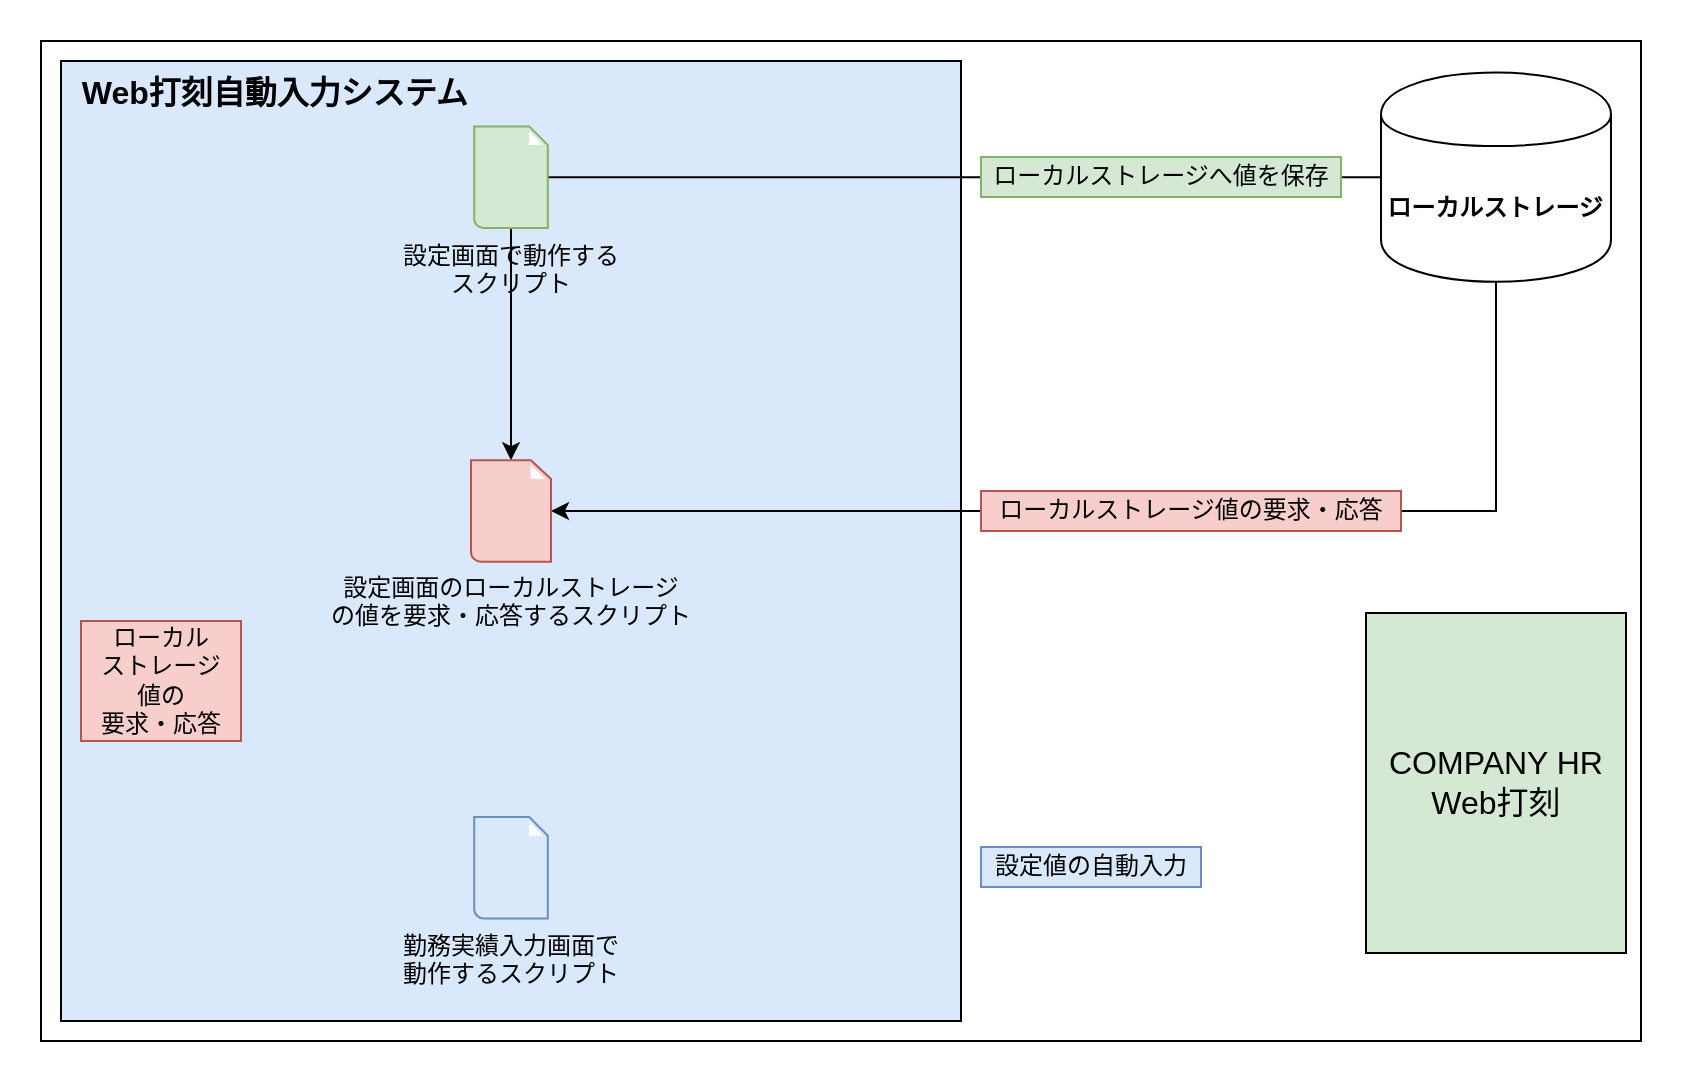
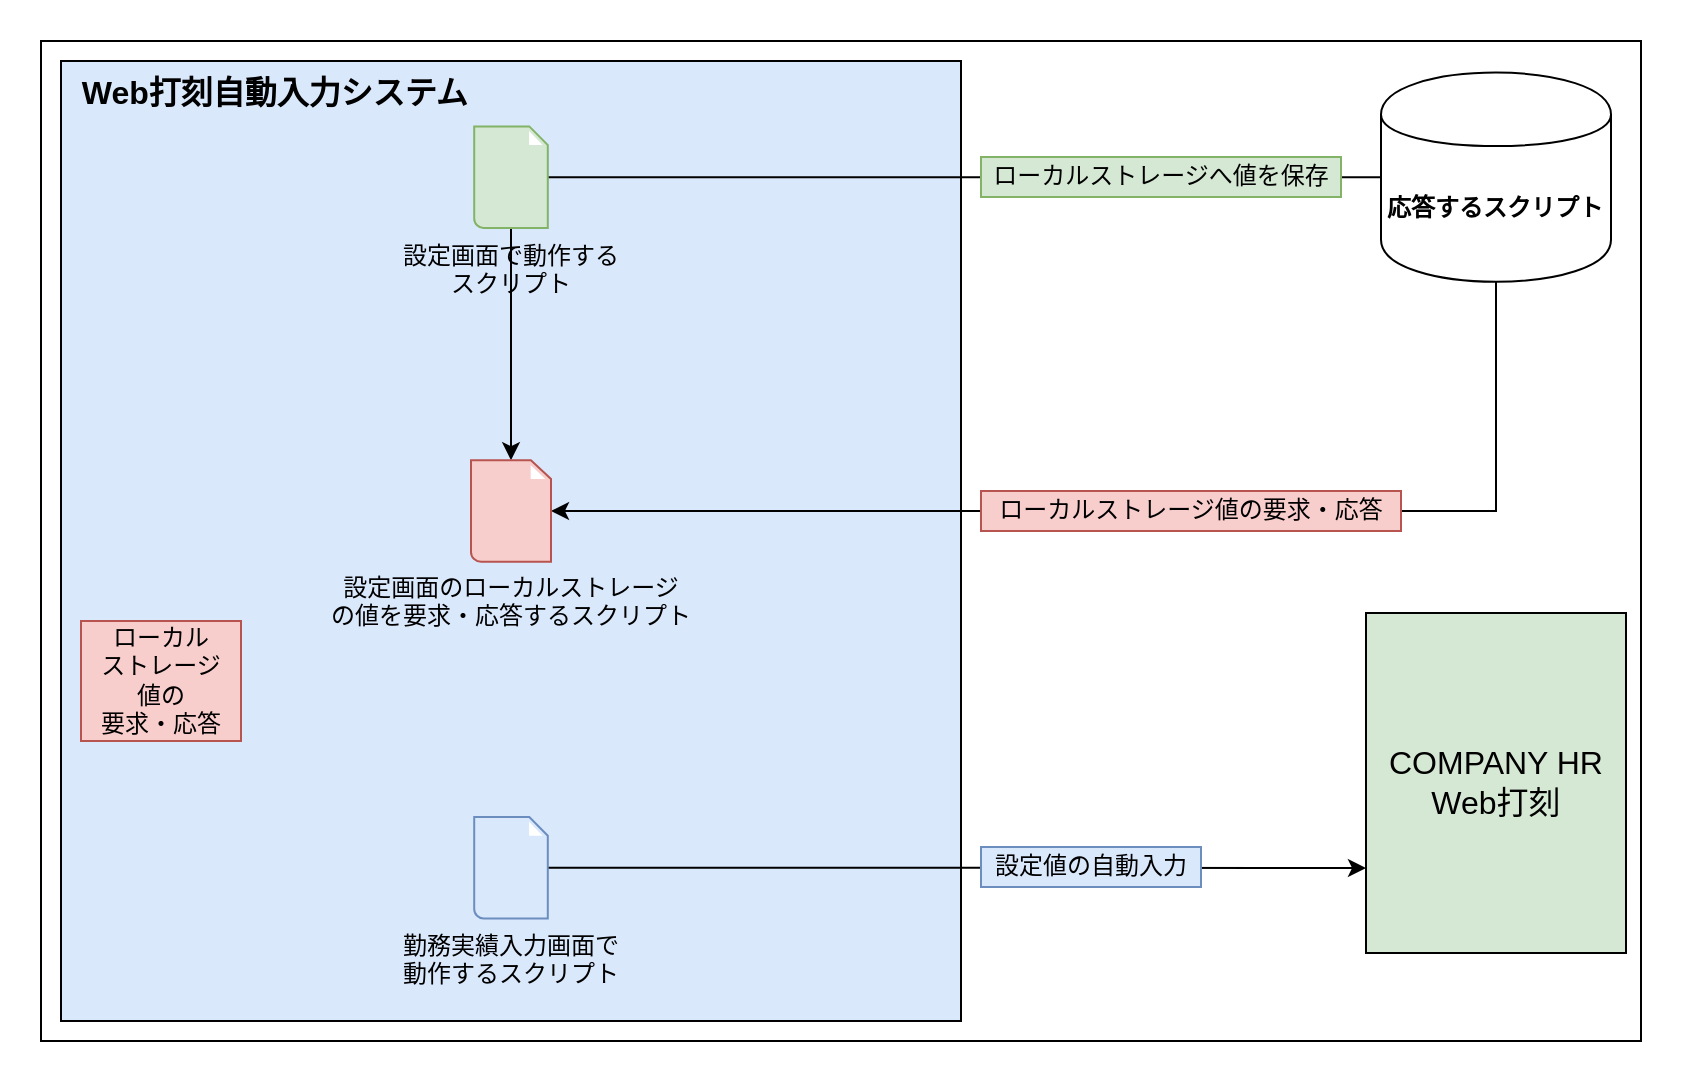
node "ローカルストレージ": label "ローカルストレージ" -> "応答するスクリプト"
edge "勤務実績入力画面で 動作するスクリプト" -> "COMPANY HR Web打刻": added
